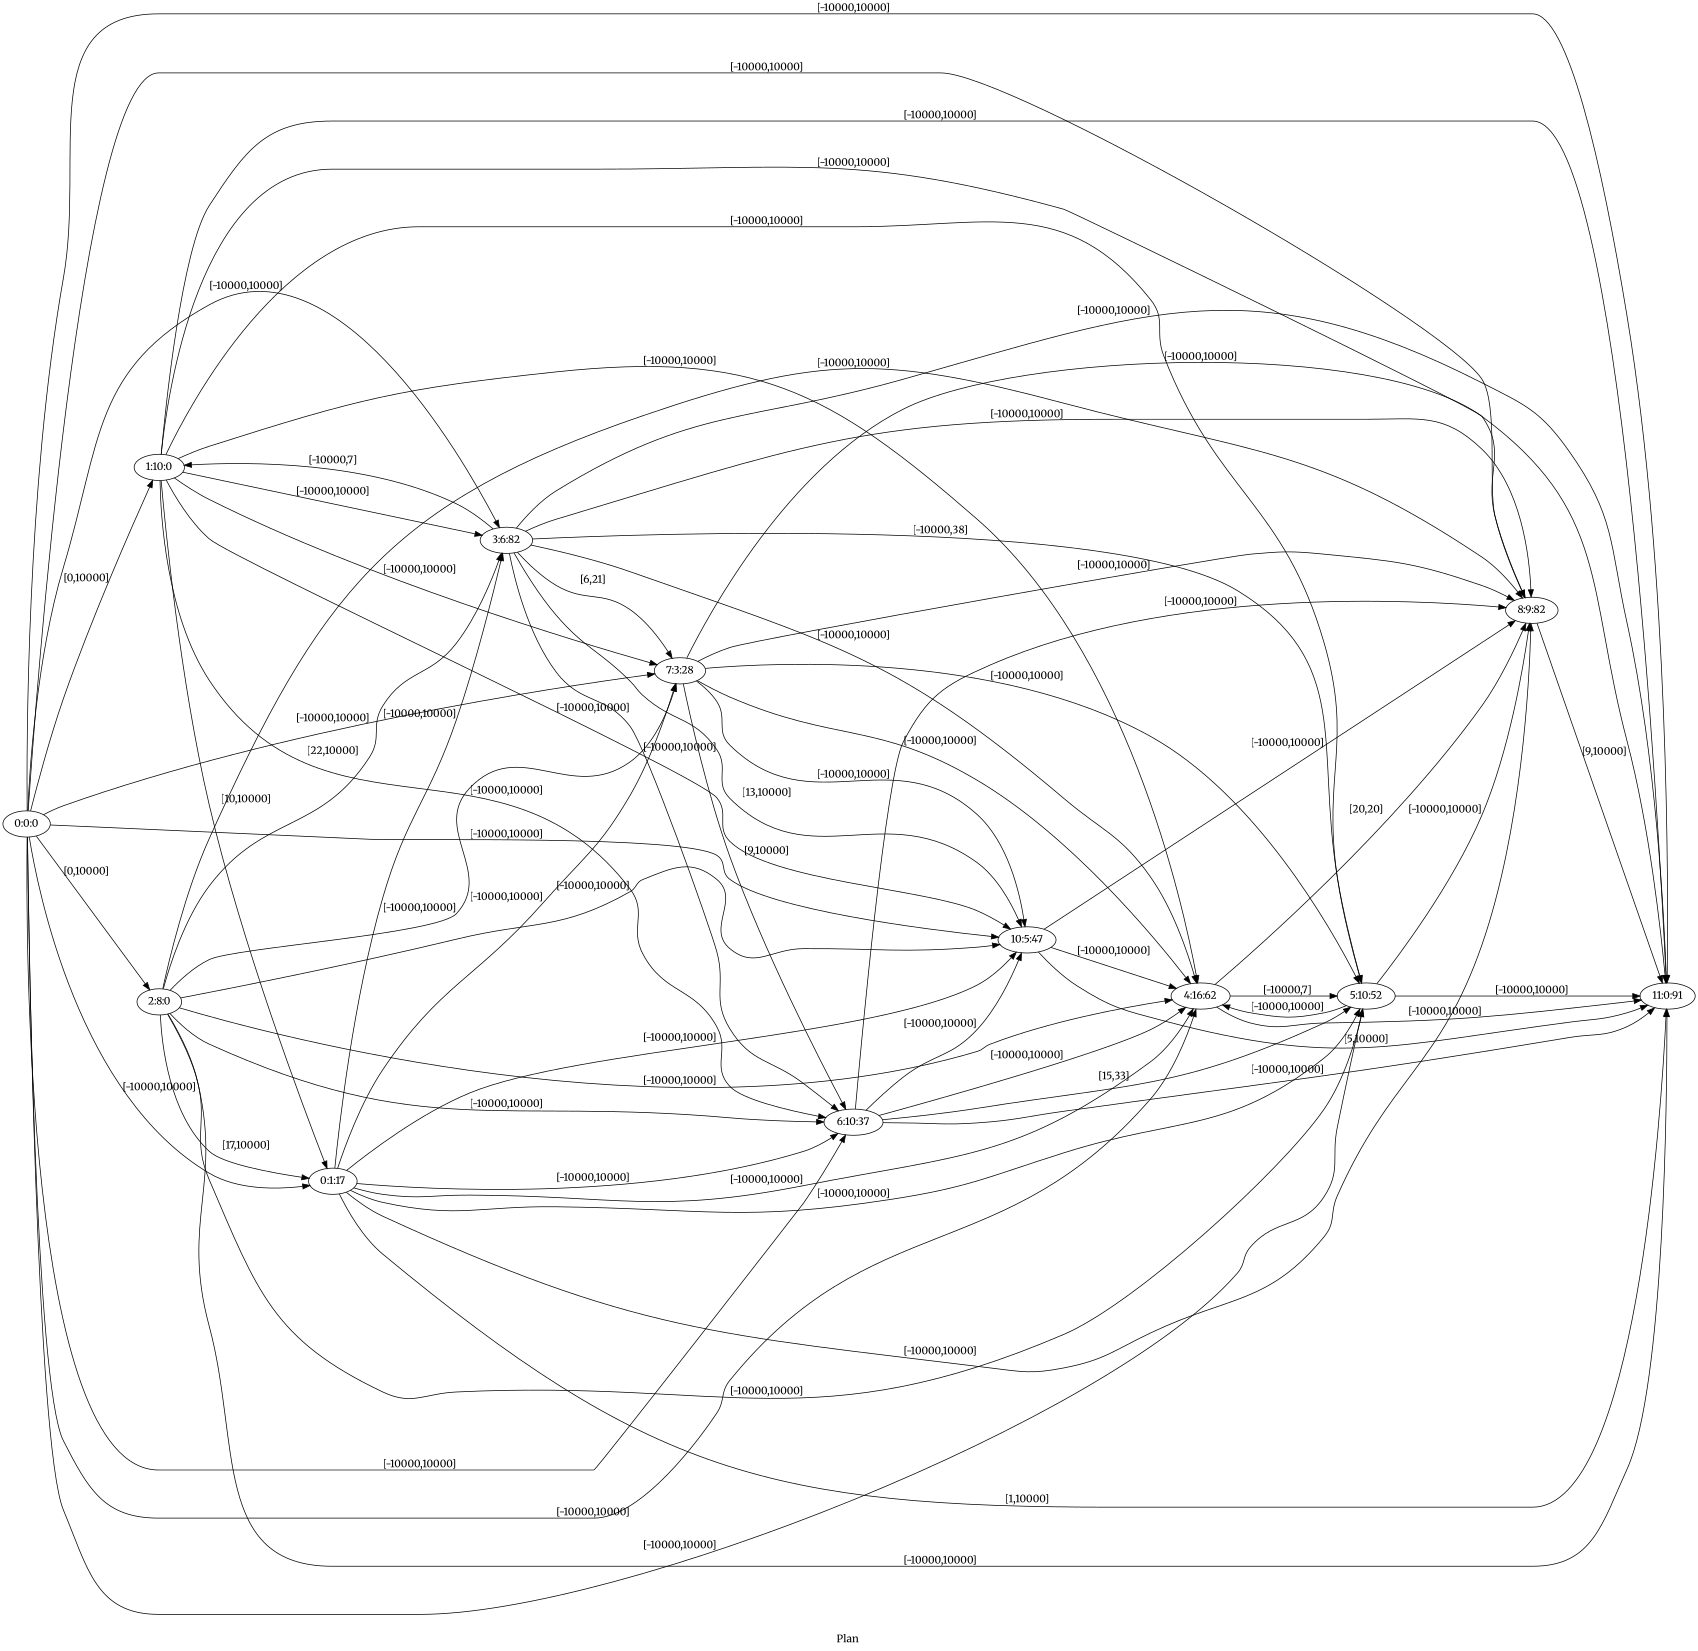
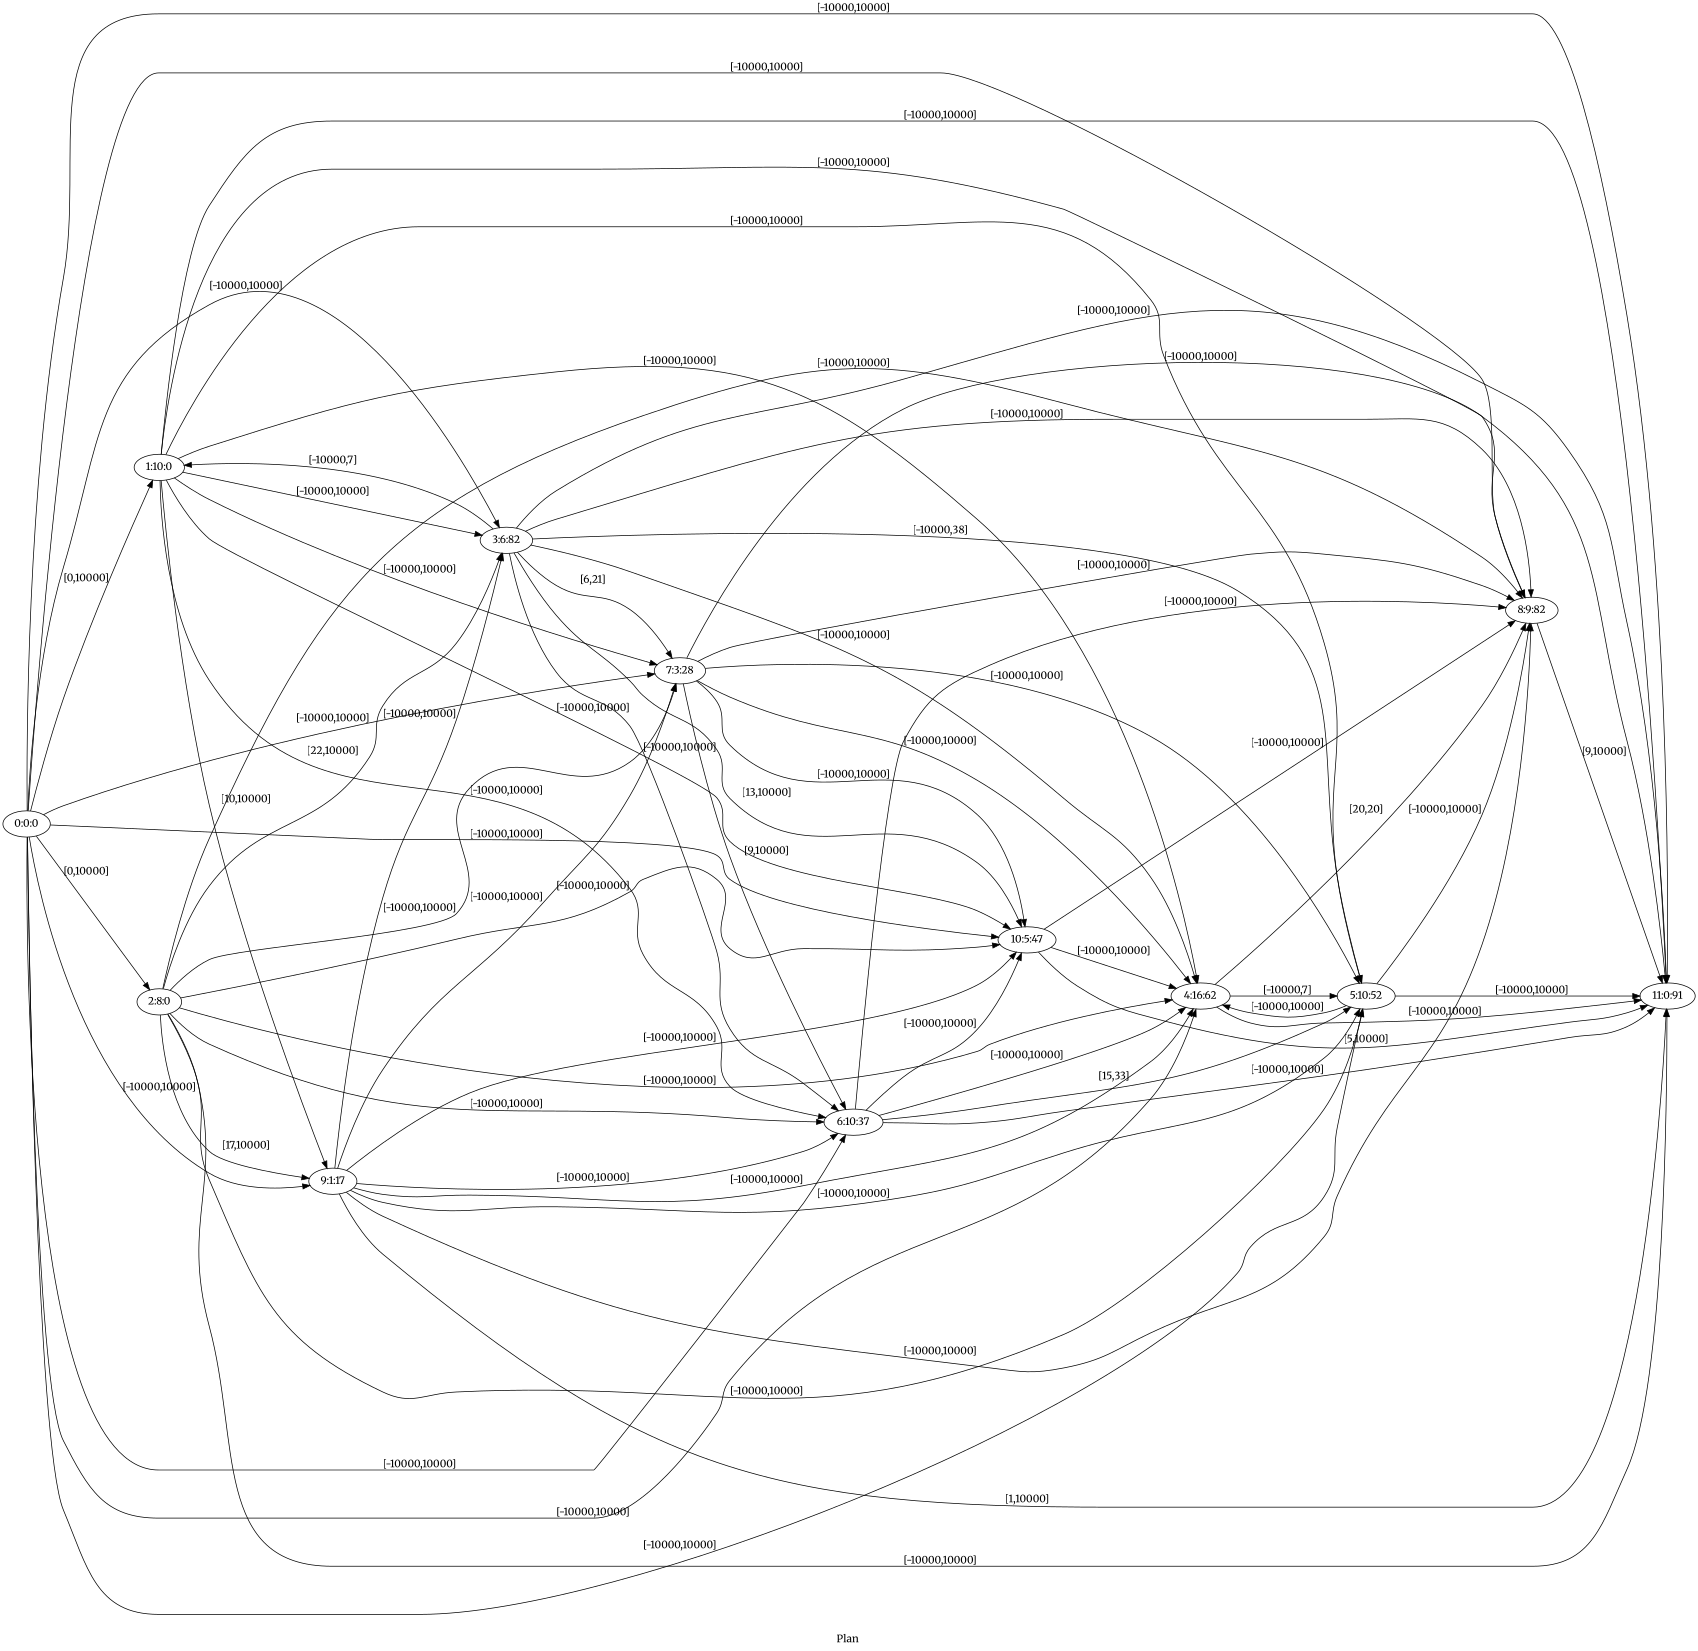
node "0:1:17": label "0:1:17" -> "9:1:17"
